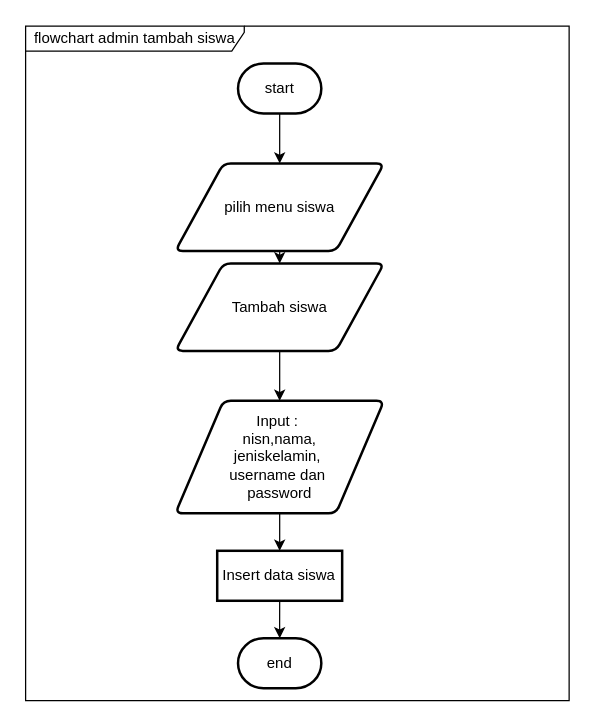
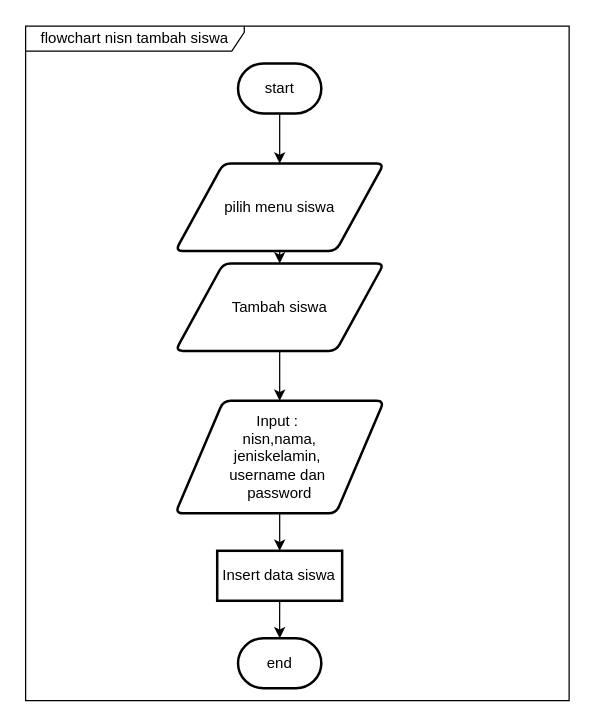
node "flowchart admin tambah siswa": label "flowchart admin tambah siswa" -> "flowchart nisn tambah siswa"
